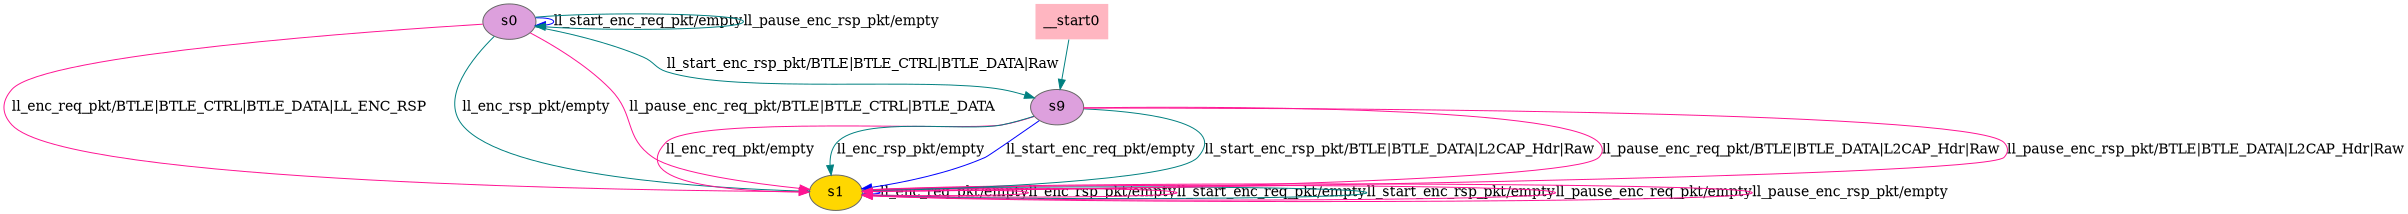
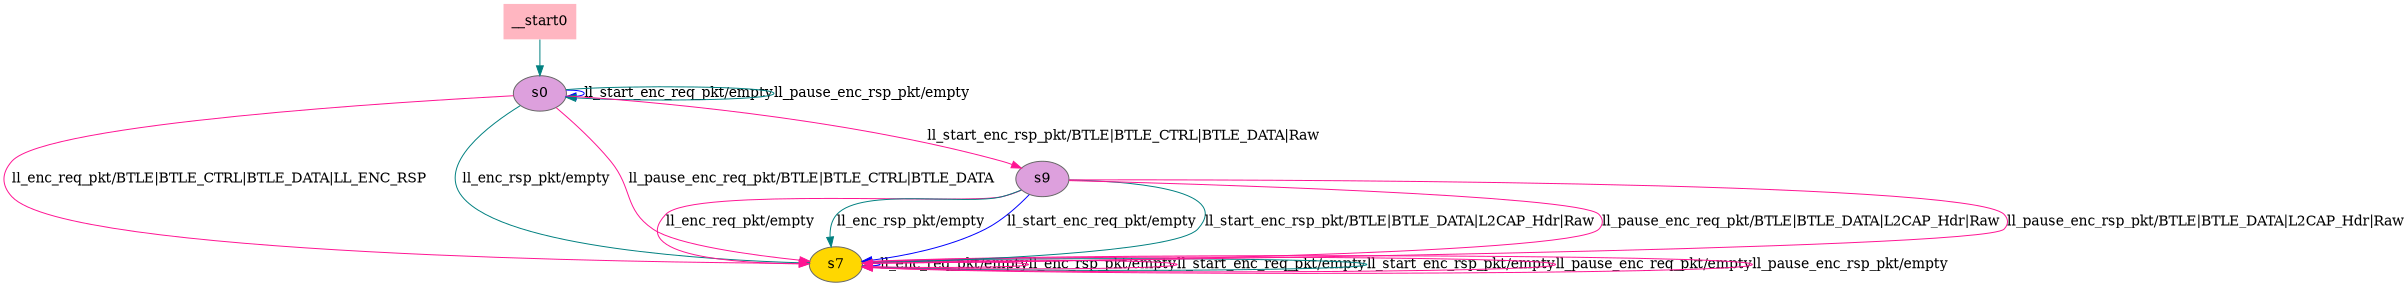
edge "__start0" -> "s9": now "__start0" -> "s0"
edge "s0" -> "s9": color teal -> deeppink
node "s1": label "s1" -> "s7"
